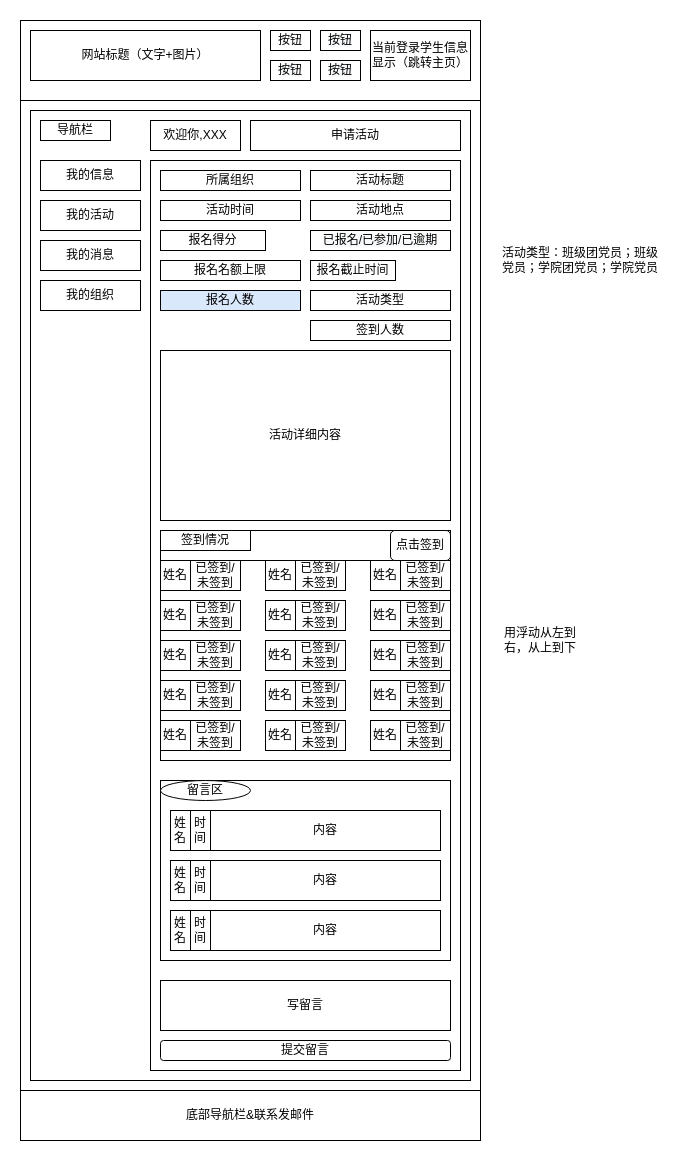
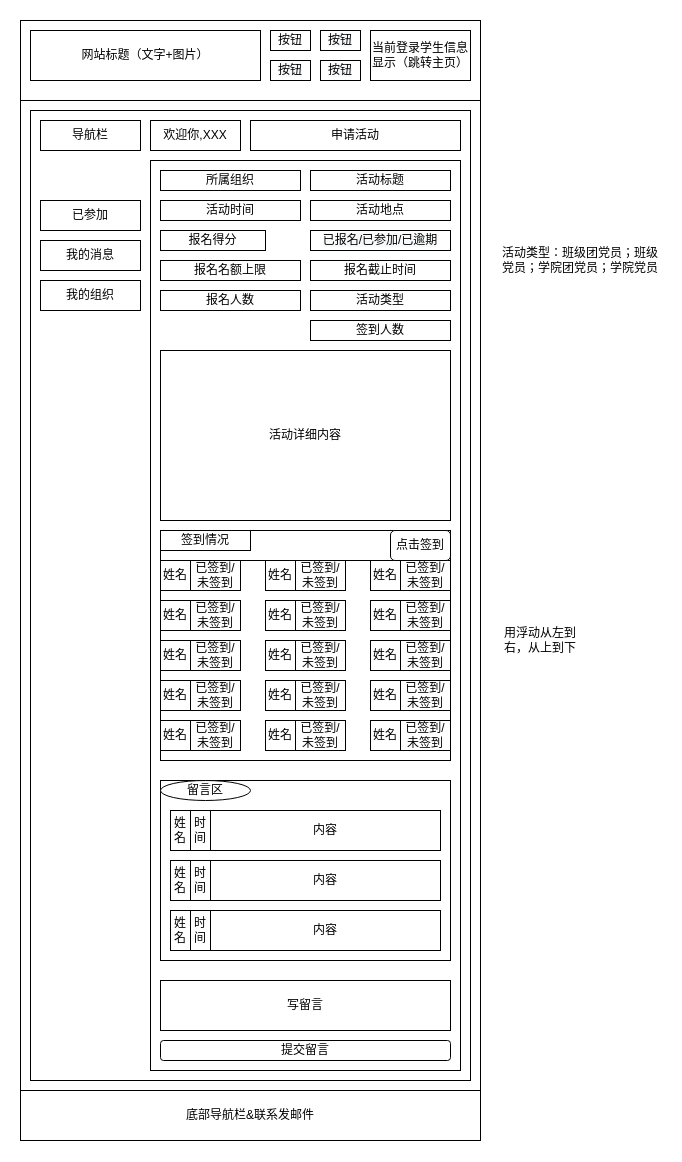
node "导航栏": size 70x20 -> 100x30
node "我的信息": removed
node "我的活动": label "我的活动" -> "已参加"
node "报名截止时间": size 85x20 -> 140x20
node "报名人数": fillcolor #dae8fc -> #ffffff
